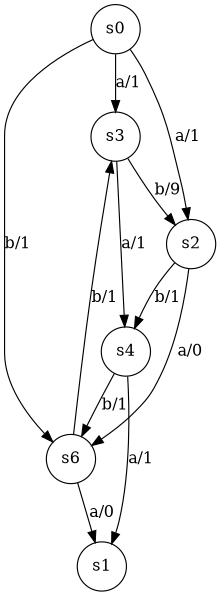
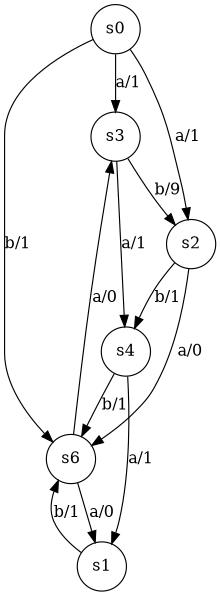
edge "s6" -> "s3": label "b/1" -> "a/0"
edge "s1" -> "s6": added, label "b/1"
